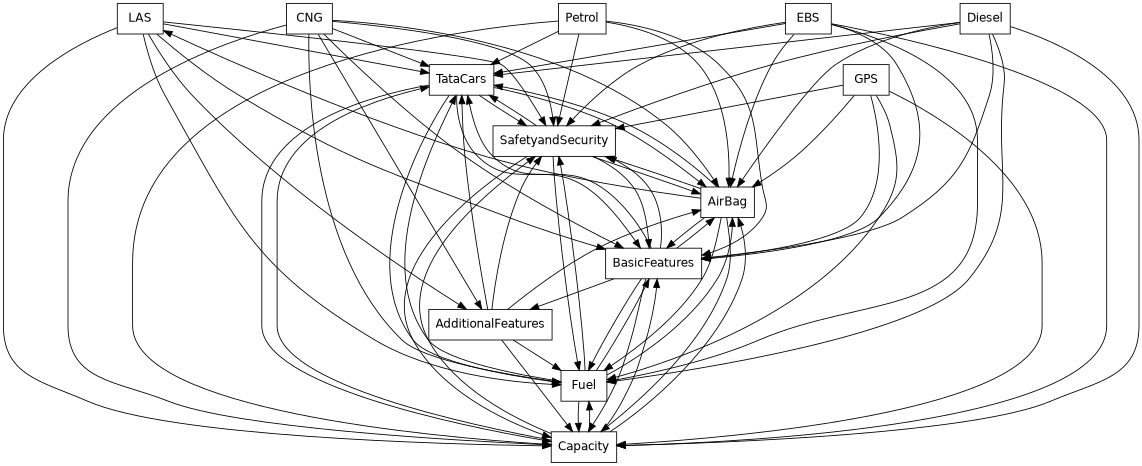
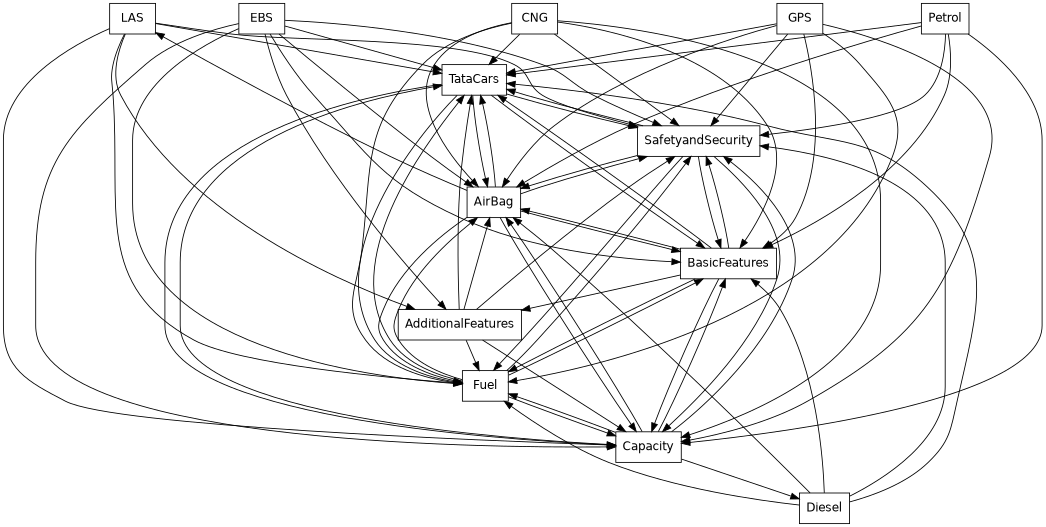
edge "GPS" -> "TataCars": added
edge "LAS" -> "BasicFeatures": removed
edge "CNG" -> "AdditionalFeatures": now "EBS" -> "AdditionalFeatures"
edge "Diesel" -> "Capacity": reversed
